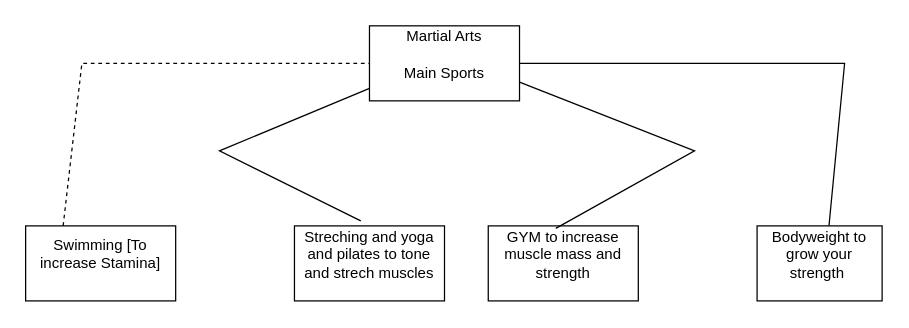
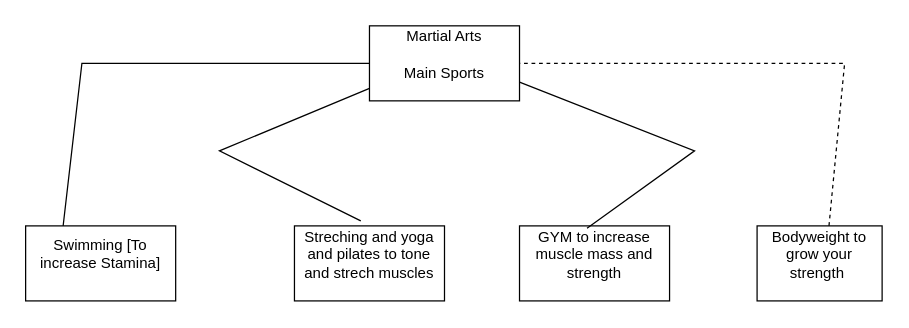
edge "Martial Arts Main Sports" -- "Swimming [To increase Stamina]": style dashed -> solid
edge "Martial Arts Main Sports" -- "Bodyweight to grow your strength": style solid -> dashed
node "GYM to increase muscle mass and strength": moved (563, 263) -> (594, 263)
